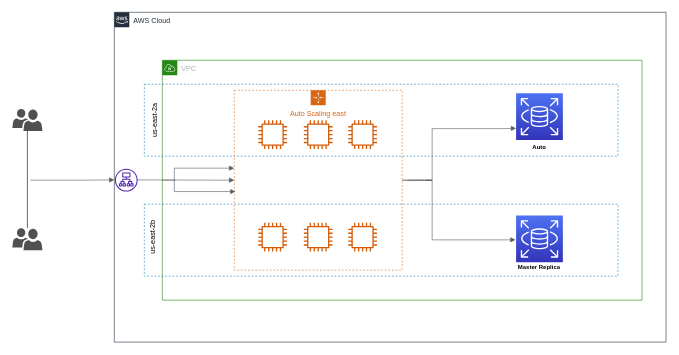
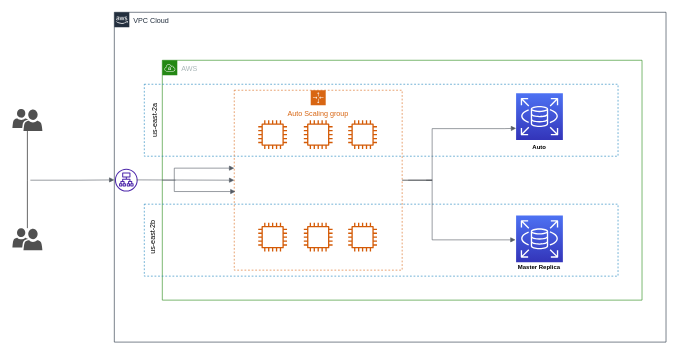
node "AWS Cloud": label "AWS Cloud" -> "VPC Cloud"
node "VPC": label "VPC" -> "AWS"
node "Auto Scaling east": label "Auto Scaling east" -> "Auto Scaling group"
